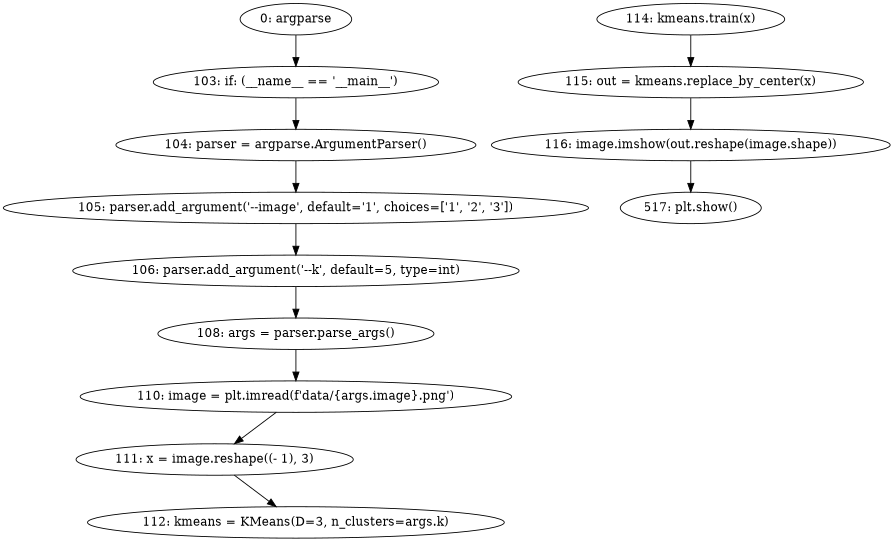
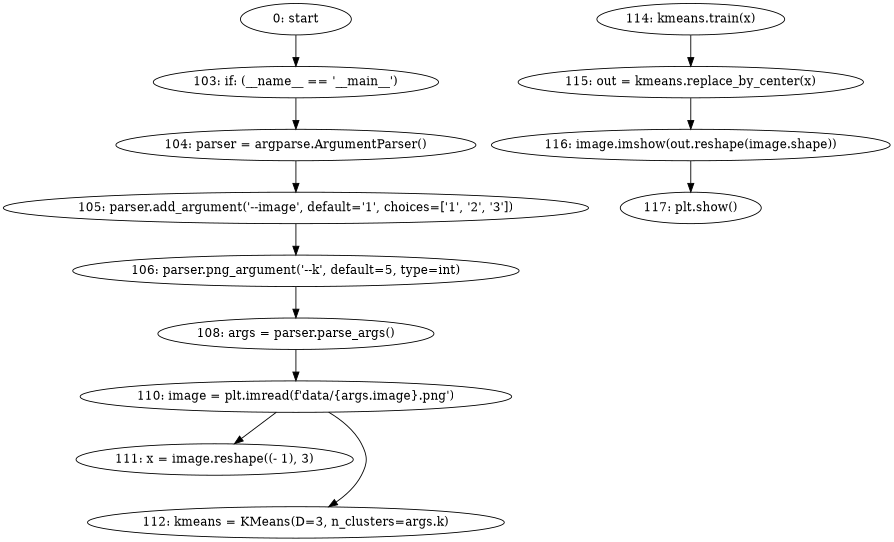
node "0: argparse": label "0: argparse" -> "0: start"
node "517: plt.show()": label "517: plt.show()" -> "117: plt.show()"
node "106: parser.add_argument('--k', default=5, type=int)": label "106: parser.add_argument('--k', default=5, type=int)" -> "106: parser.png_argument('--k', default=5, type=int)"
edge "111: x = image.reshape((- 1), 3)" -> "112: kmeans = KMeans(D=3, n_clusters=args.k)": now "110: image = plt.imread(f'data/{args.image}.png')" -> "112: kmeans = KMeans(D=3, n_clusters=args.k)"
